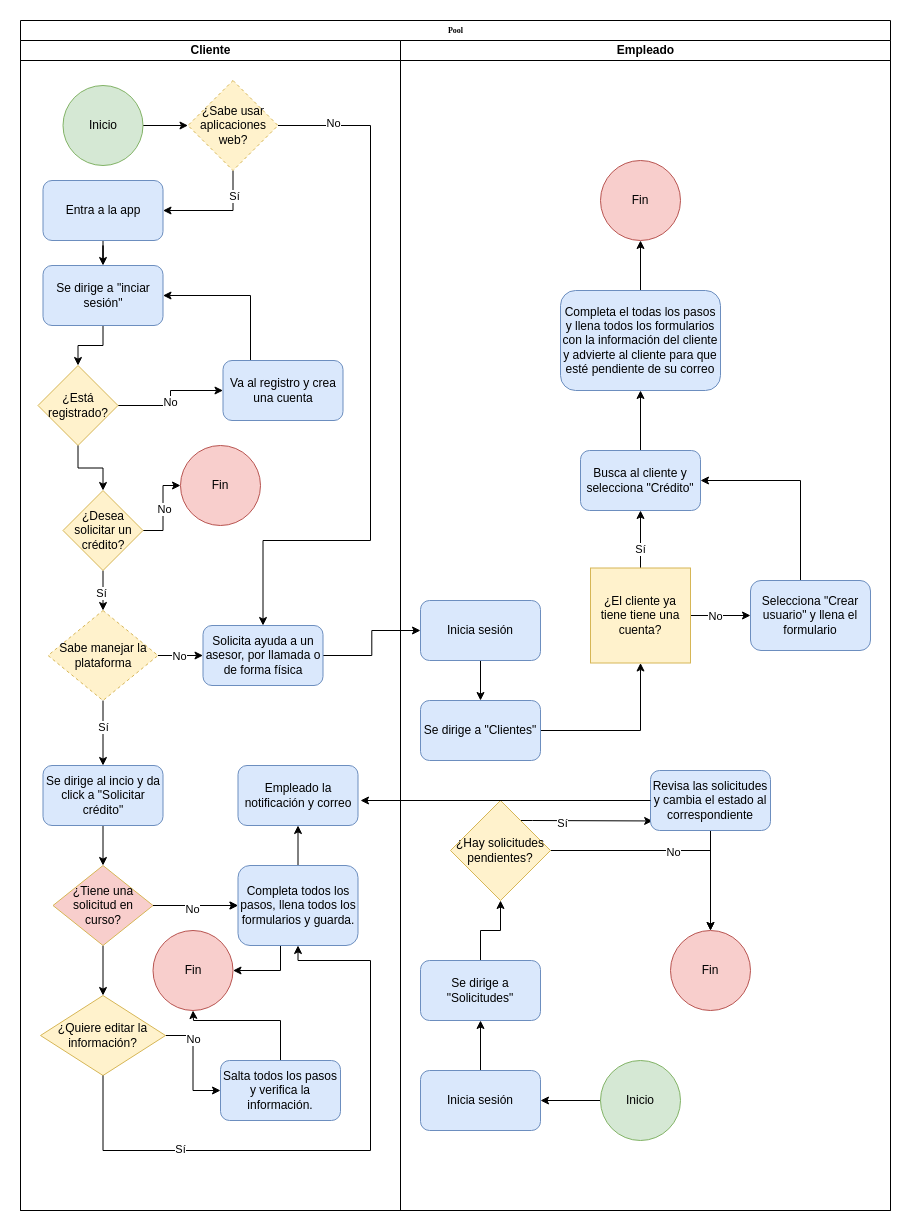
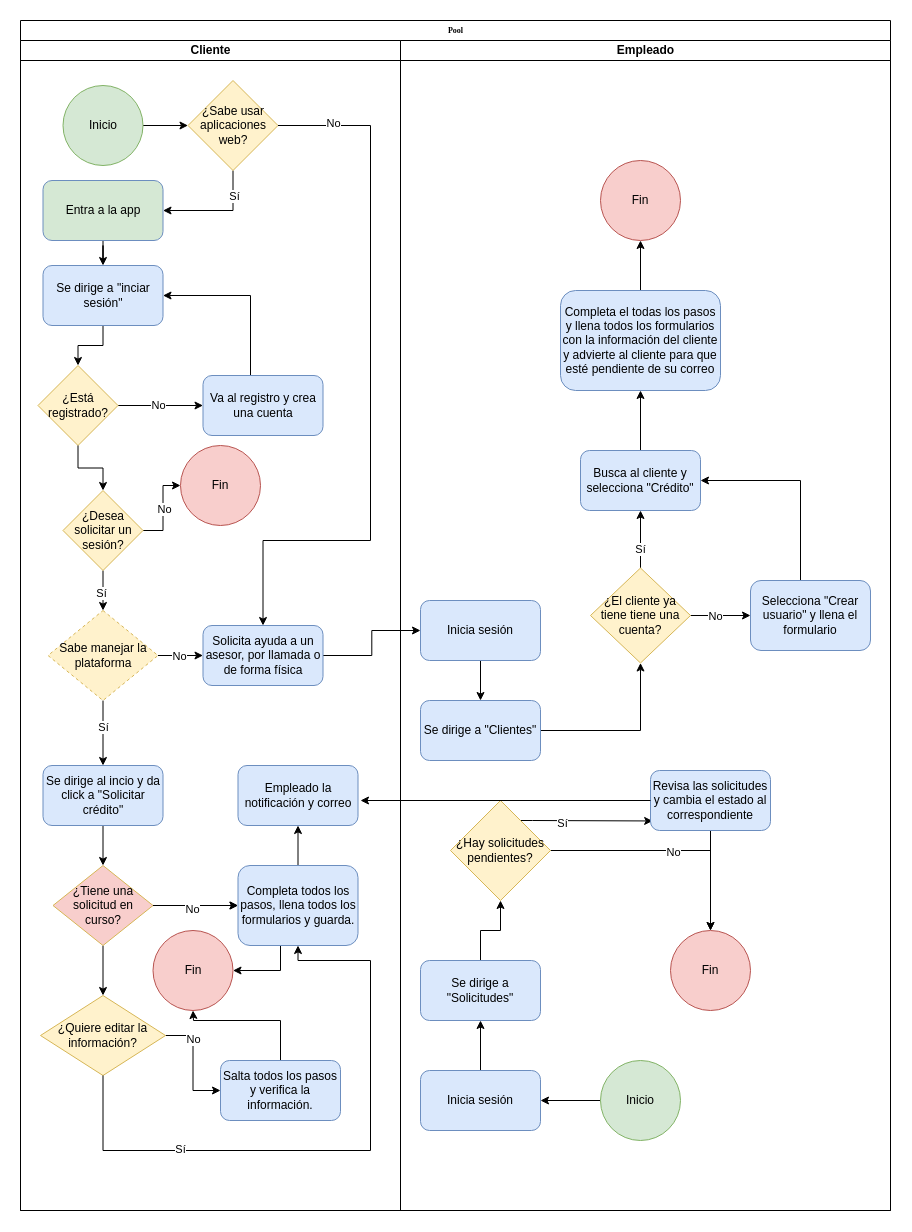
node "¿Sabe usar aplicaciones web?": style dashed -> solid
node "Entra a la app": fillcolor #dae8fc -> #d5e8d4
node "Va al registro y crea una cuenta": moved (283, 391) -> (263, 406)
node "¿Desea solicitar un crédito?": label "¿Desea solicitar un crédito?" -> "¿Desea solicitar un sesión?"
node "¿El cliente ya tiene tiene una cuenta?": shape rectangle -> diamond
